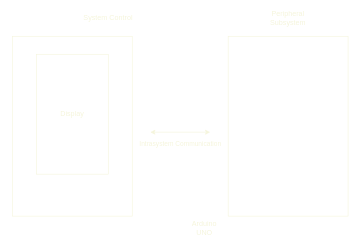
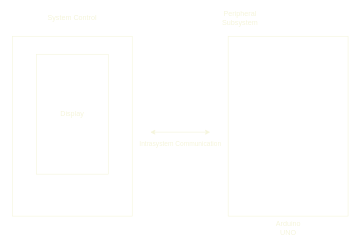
node "System Control": moved (108, 18) -> (72, 18)
node "Peripheral Subsystem": moved (288, 18) -> (240, 18)
node "Arduino UNO": moved (204, 228) -> (288, 228)
